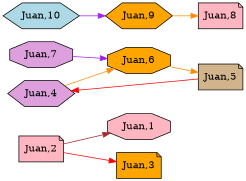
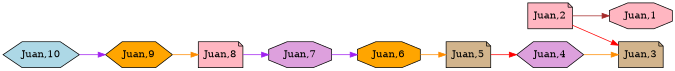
edge "Juan,8" -> "Juan,7": added
edge "Juan,4" -> "Juan,6": now "Juan,4" -> "Juan,3"
node "Juan,3": fillcolor orange -> tan
